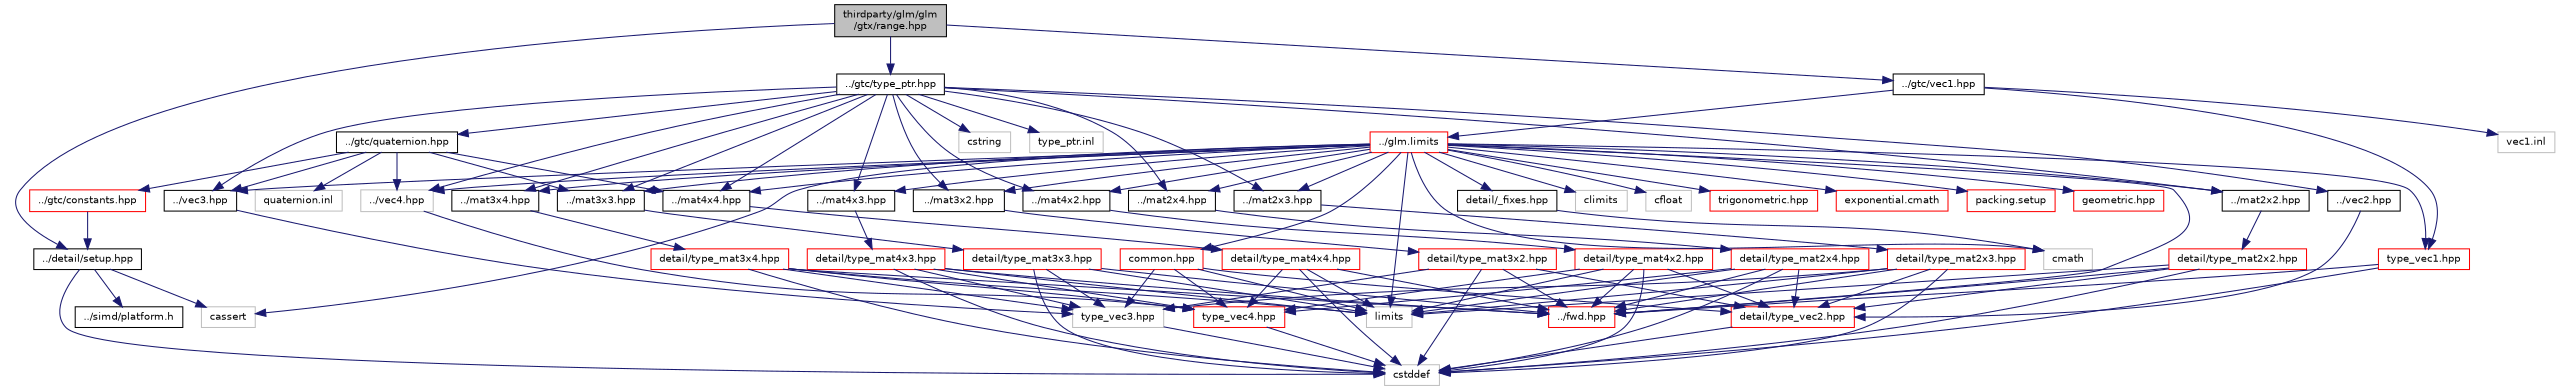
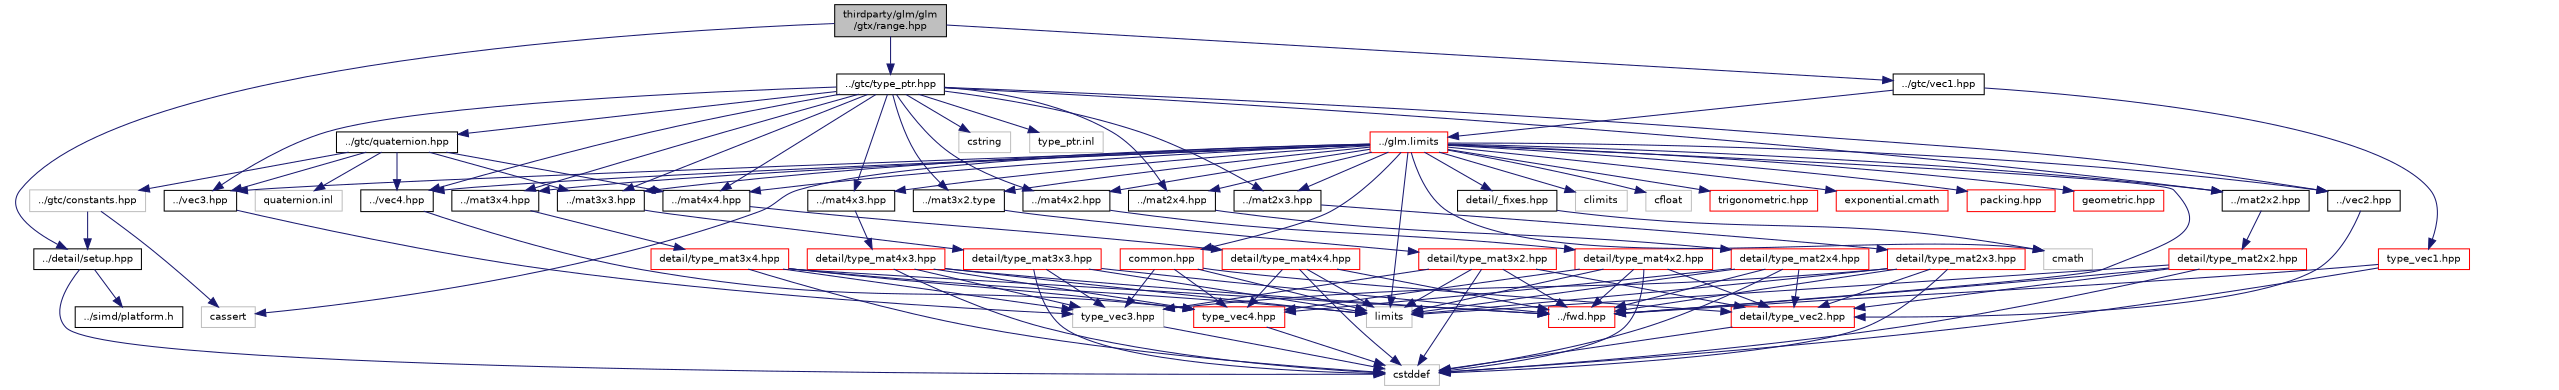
node "vec1.inl": removed
edge "../glm.limits" -> "type_vec1.hpp": now "../glm.limits" -> "../vec2.hpp"
node "../gtc/constants.hpp": color red -> grey75
node "../vec4.hpp": color grey75 -> black
node "../mat3x2.hpp": label "../mat3x2.hpp" -> "../mat3x2.type"
node "packing.setup": label "packing.setup" -> "packing.hpp"
edge "detail/type_mat3x2.hpp" -> "limits": added
edge "../detail/setup.hpp" -> "cassert": now "../gtc/constants.hpp" -> "cassert"
